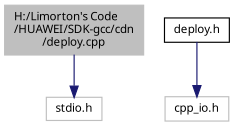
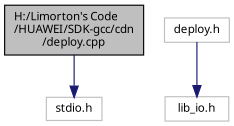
node "H:/Limorton's Code /HUAWEI/SDK-gcc/cdn /deploy.cpp": color grey75 -> black
node "deploy.h": color black -> grey75
node "cpp_io.h": label "cpp_io.h" -> "lib_io.h"
